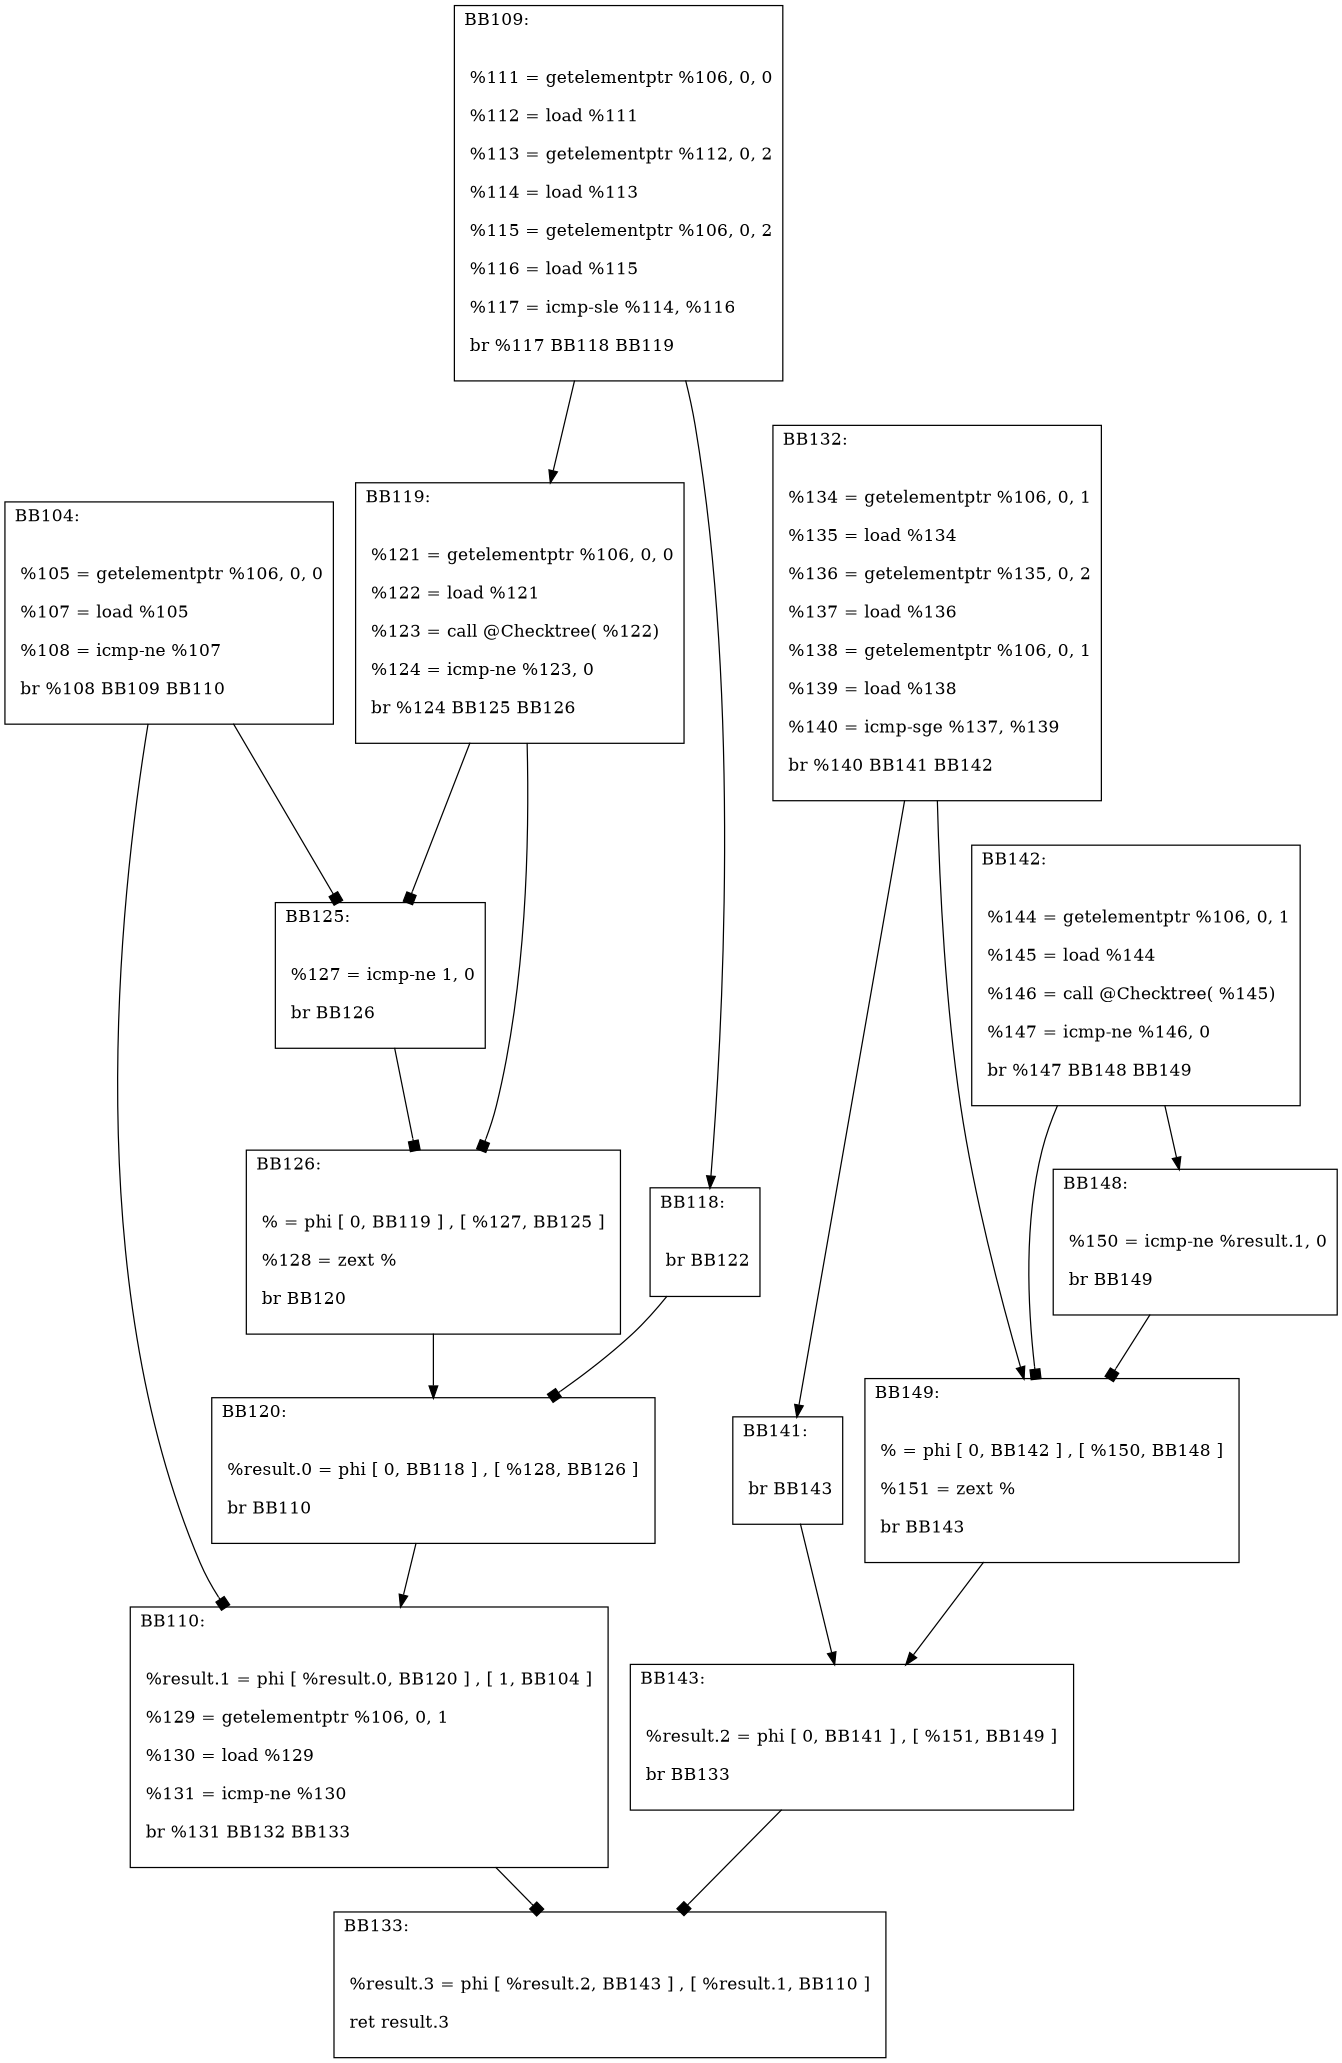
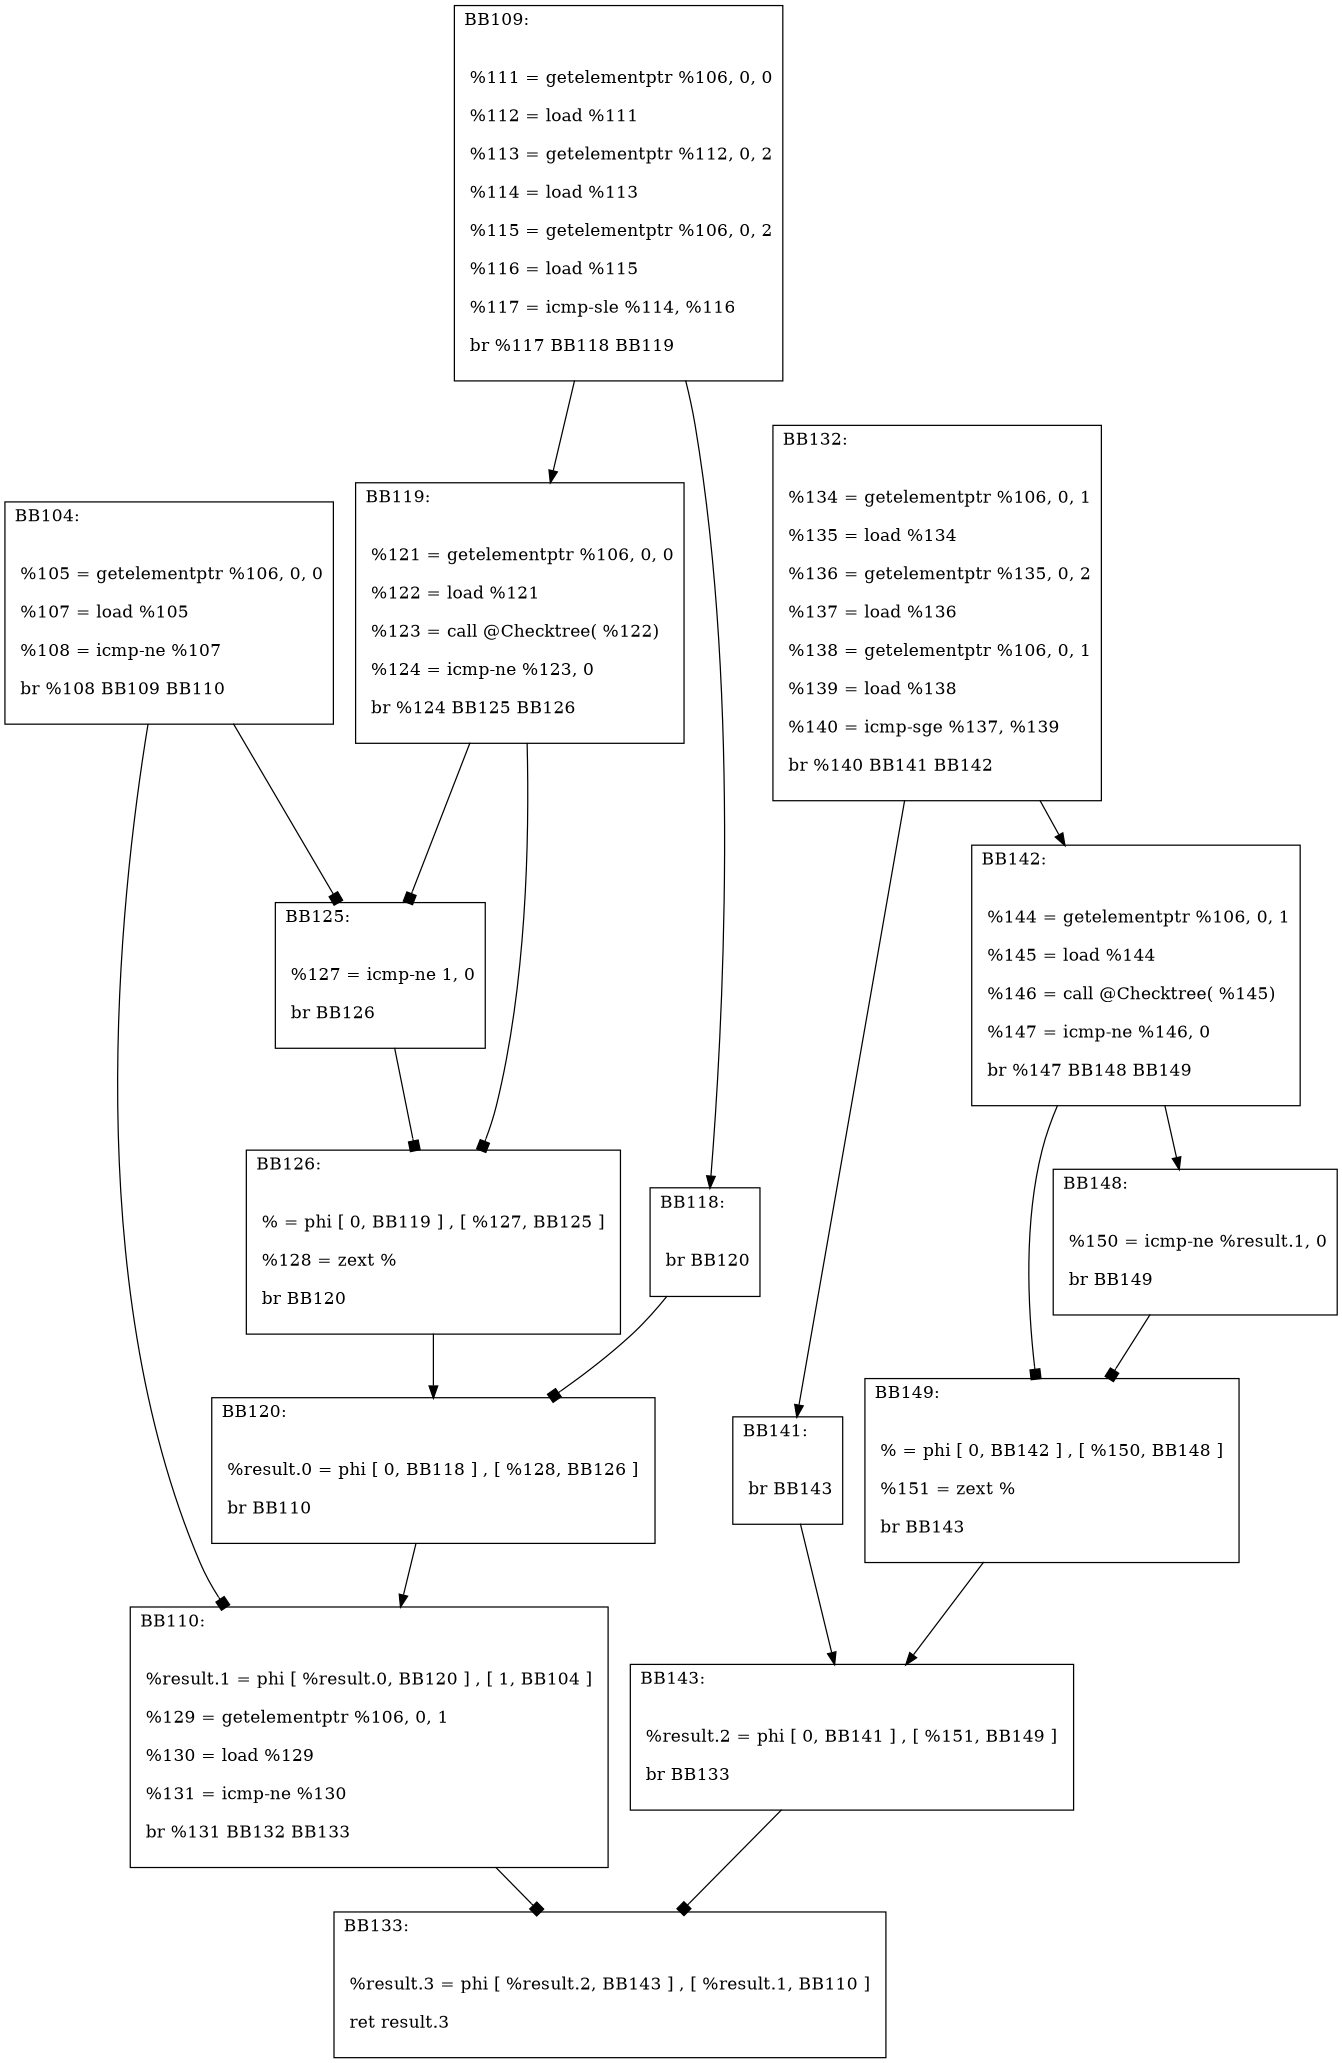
edge "BB132:" -> "BB149:": now "BB132:" -> "BB142:"
node "BB118:": text "br BB122" -> "br BB120"
